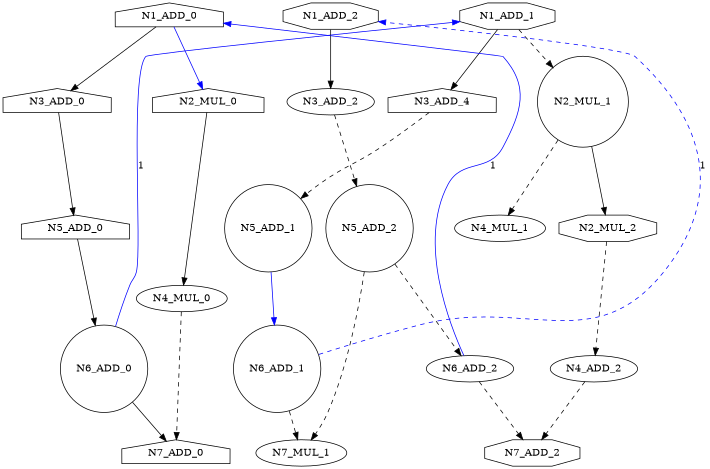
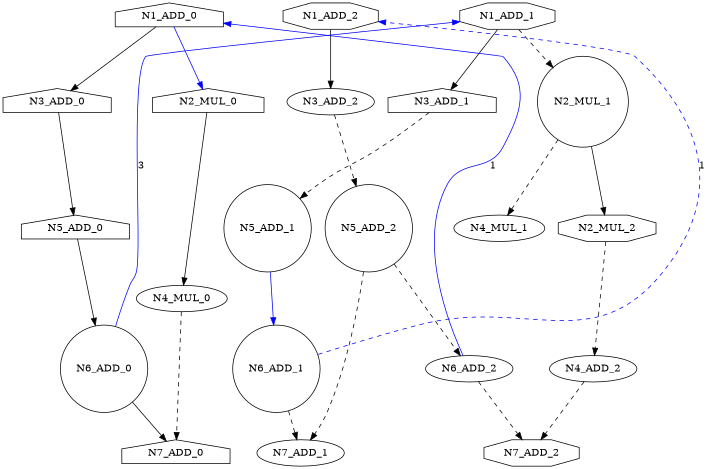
node "N3_ADD_4": label "N3_ADD_4" -> "N3_ADD_1"
edge "N6_ADD_0" -> "N1_ADD_1": label "1" -> "3"
node "N7_MUL_1": label "N7_MUL_1" -> "N7_ADD_1"
